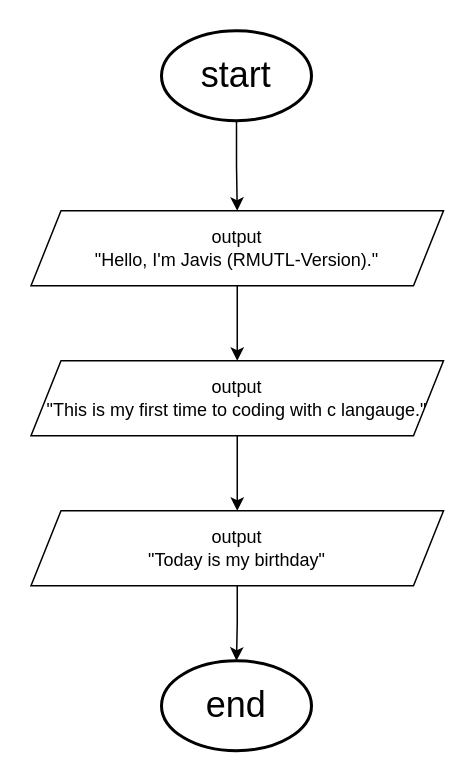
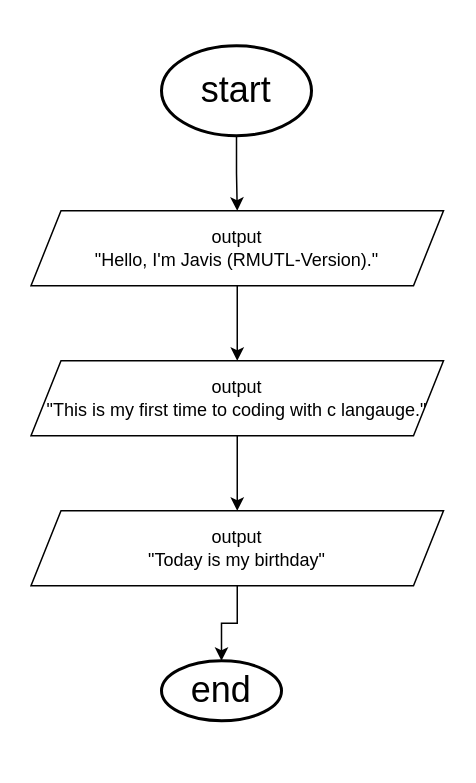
node "start": moved (236, 76) -> (236, 91)
node "end": size 150x90 -> 120x60
